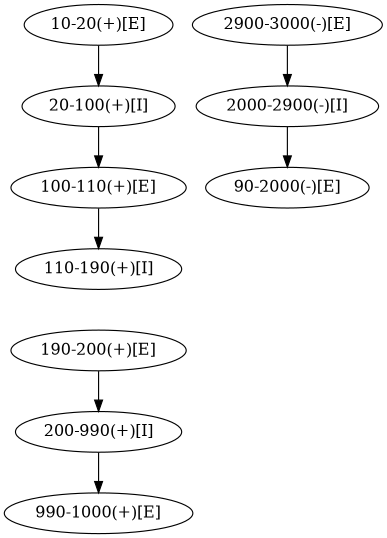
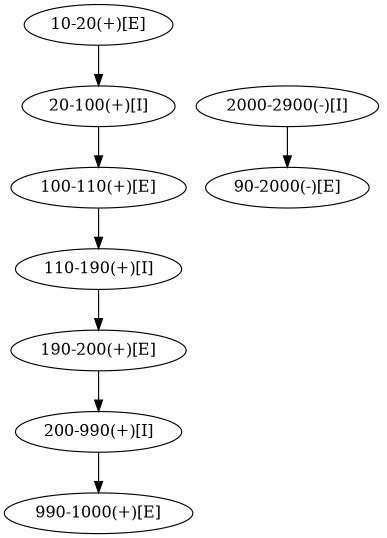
node "2900-3000(-)[E]": removed
edge "110-190(+)[I]" -> "190-200(+)[E]": added
